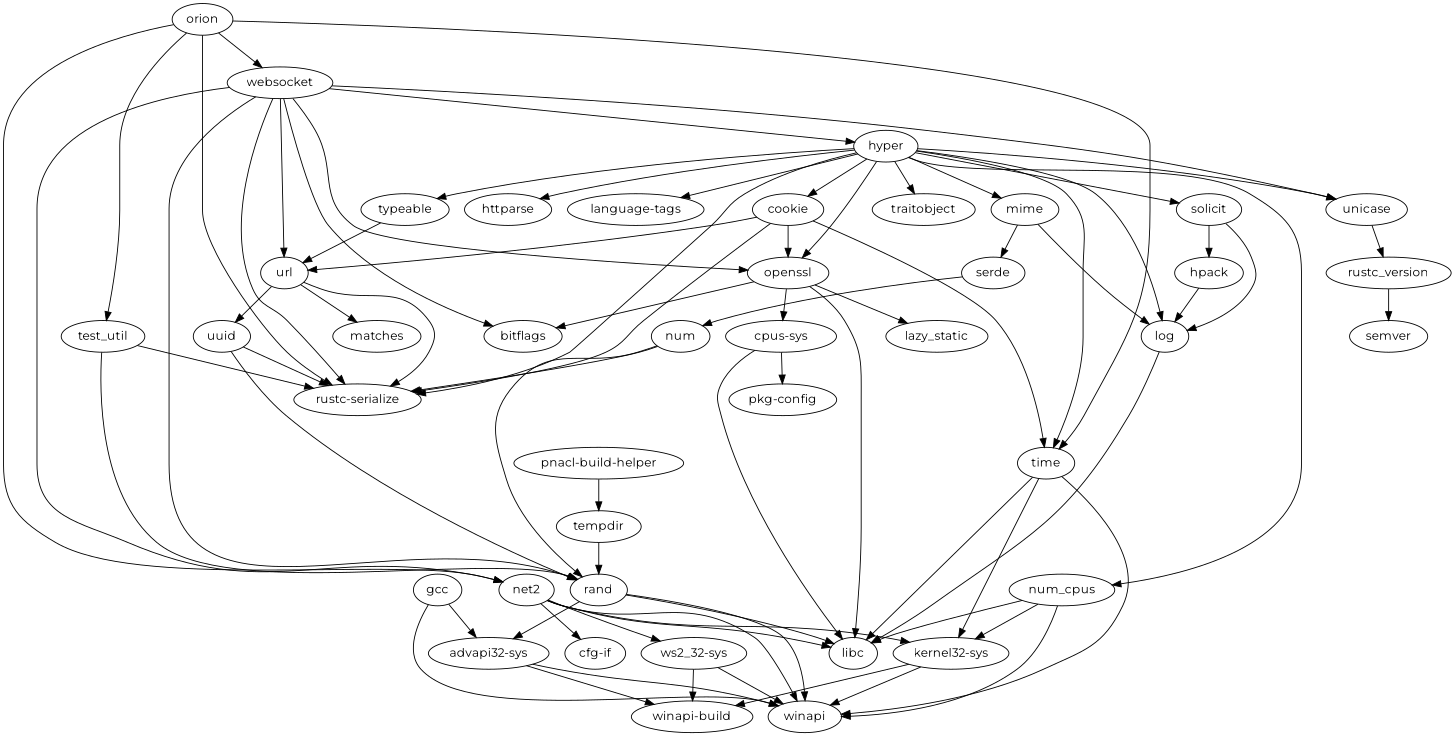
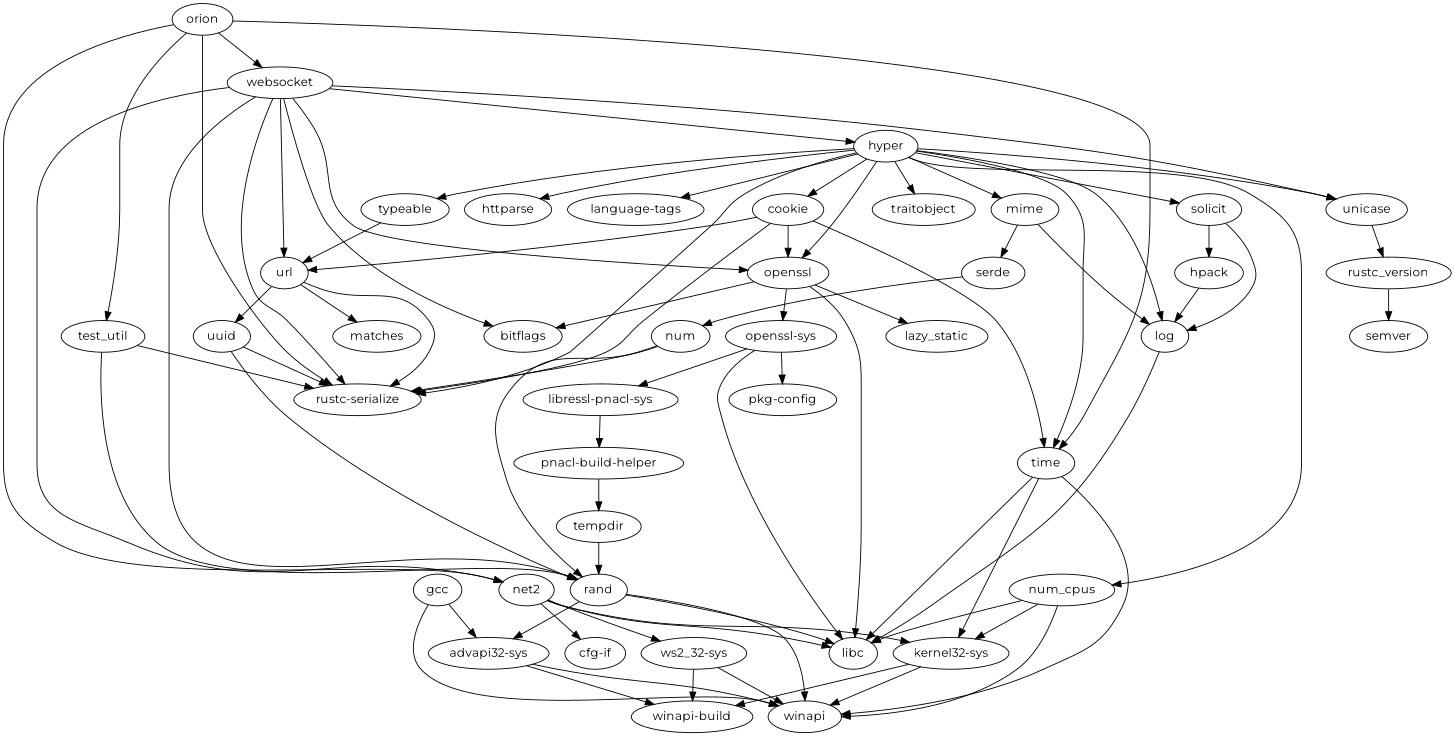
node "cpus-sys": label "cpus-sys" -> "openssl-sys"
node "libressl-pnacl-sys": added
edge "net2" -> "winapi": removed
